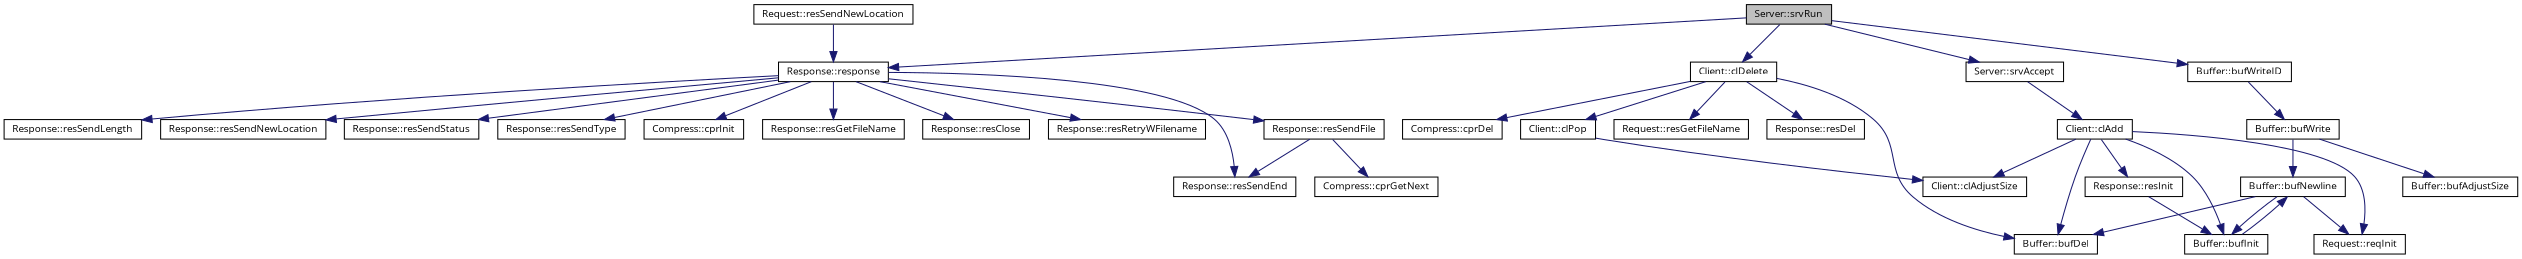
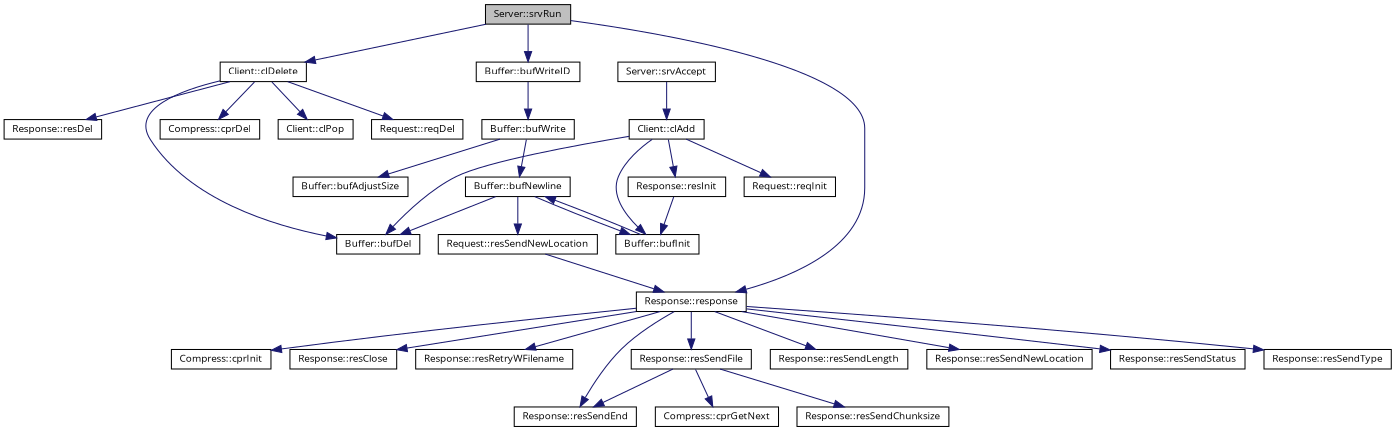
edge "Server::srvRun" -> "Server::srvAccept": removed
node "Response::resGetFileName": removed
node "Request::resGetFileName": label "Request::resGetFileName" -> "Request::reqDel"
node "Client::clAdjustSize": removed
edge "Buffer::bufNewline" -> "Request::reqInit": now "Buffer::bufNewline" -> "Request::resSendNewLocation"
node "Response::resSendChunksize": added
